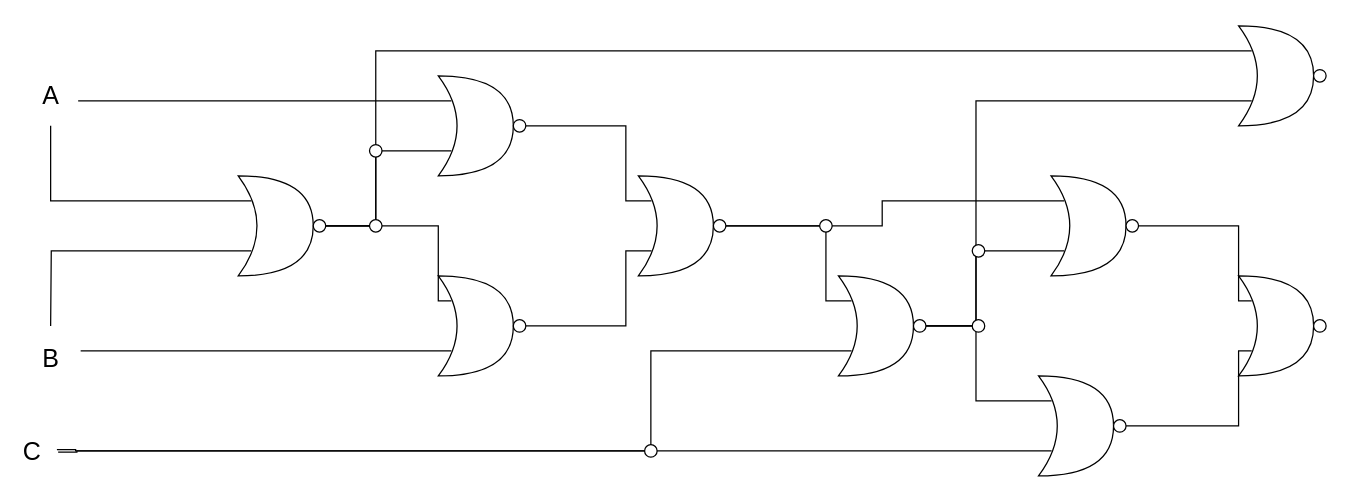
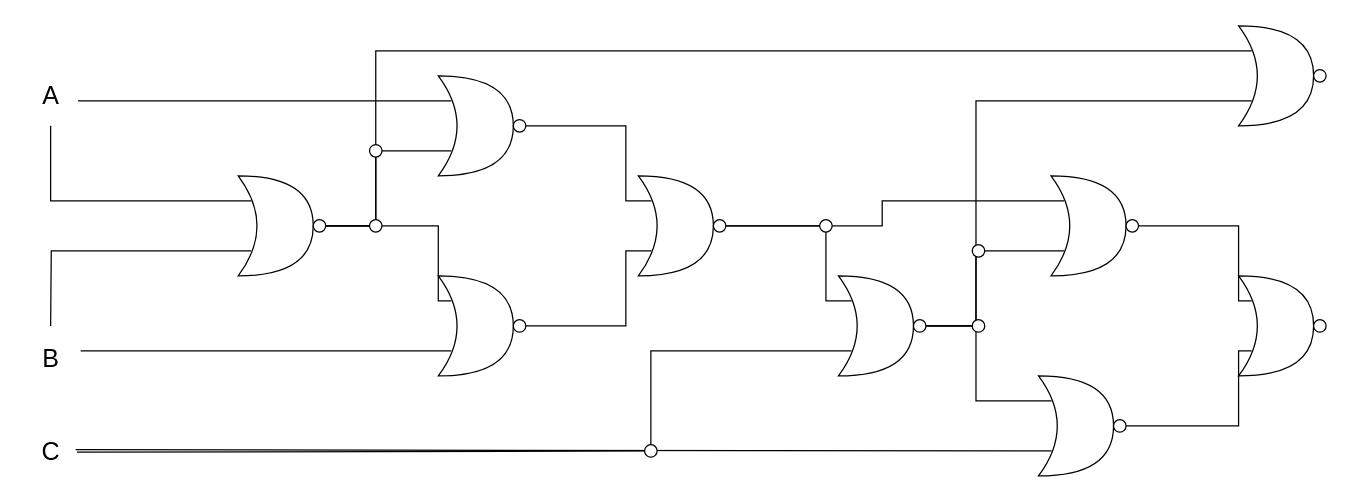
node "C": moved (32, 451) -> (51, 451)
